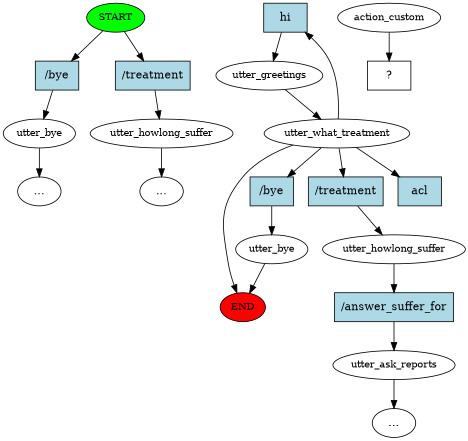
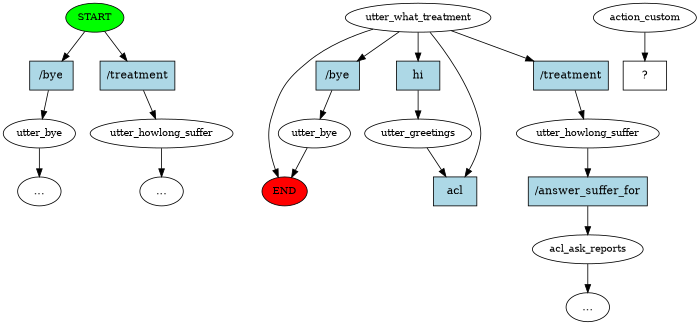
edge "utter_greetings" -> "utter_what_treatment": now "utter_greetings" -> "acl"
node "utter_ask_reports": label "utter_ask_reports" -> "acl_ask_reports"
